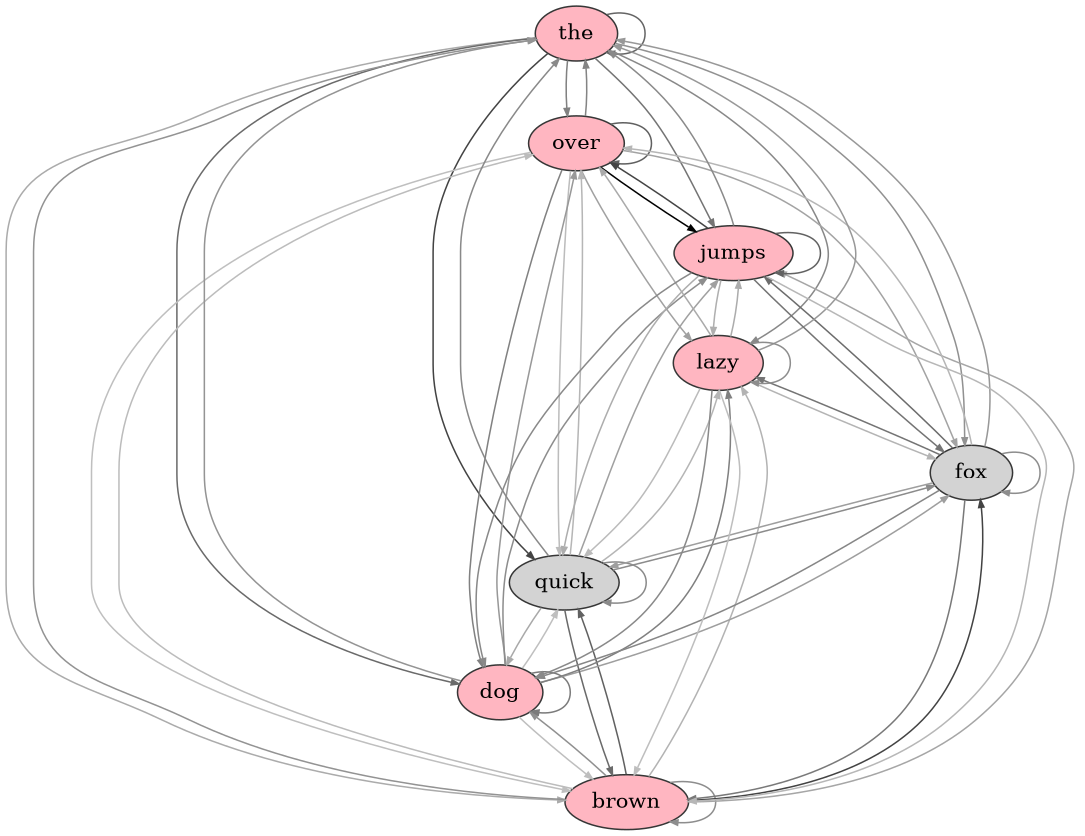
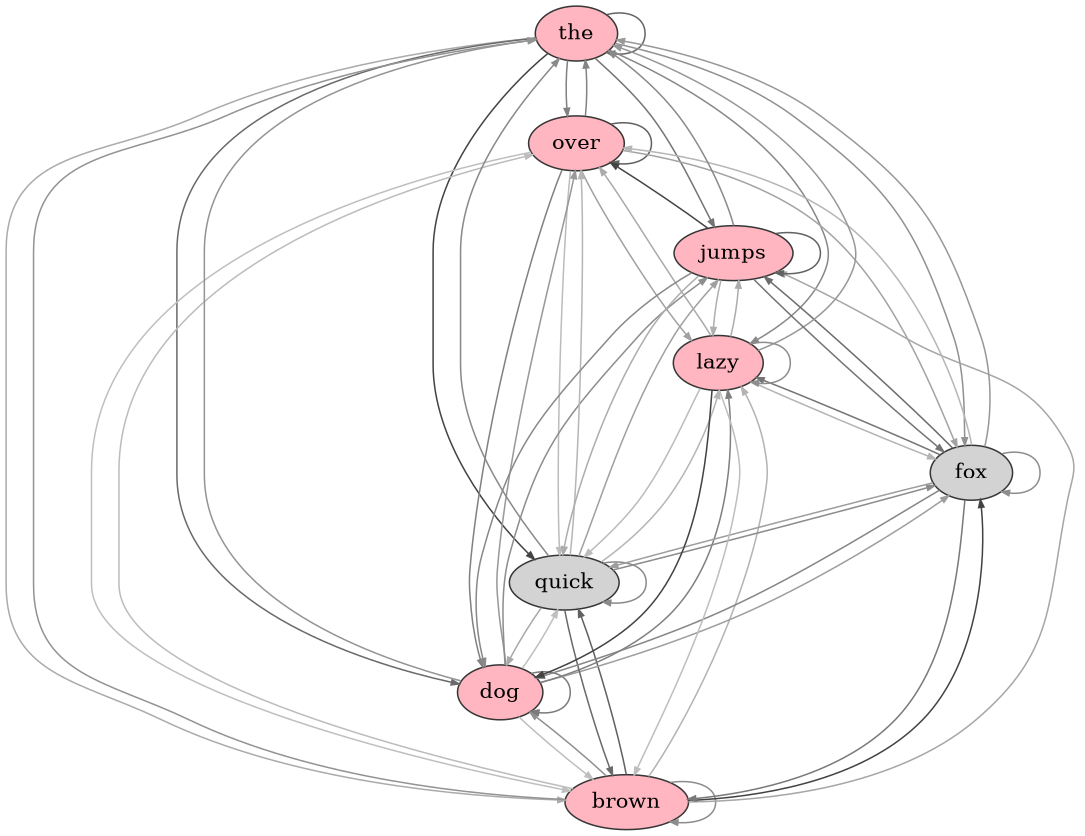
edge "over" -> "jumps": removed
edge "lazy" -> "dog": color #898989 -> #434343
edge "jumps" -> "brown": removed
